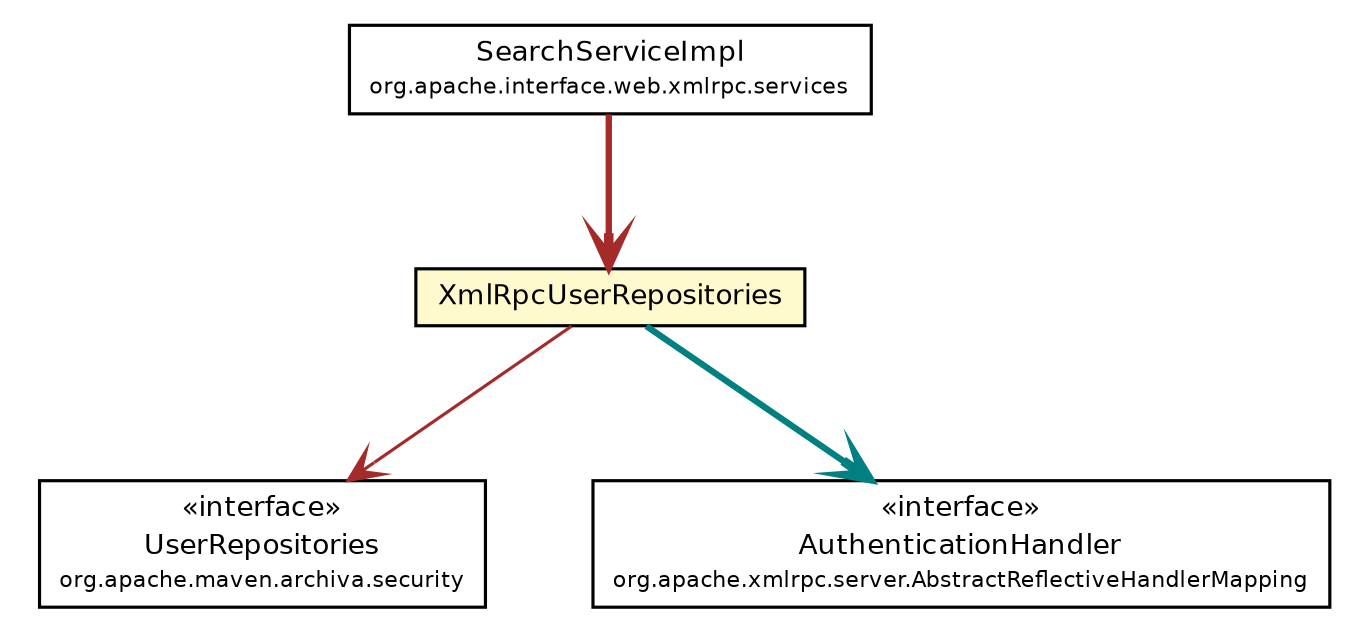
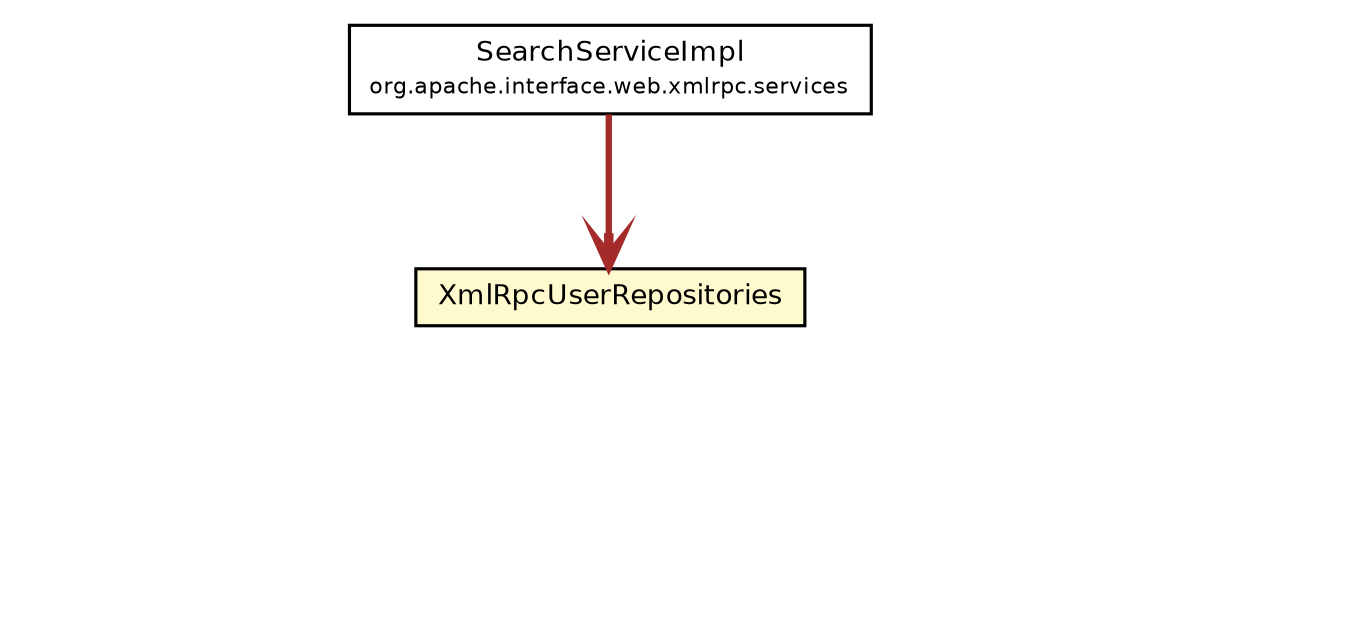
node "UserRepositories": removed
node "AuthenticationHandler": removed
